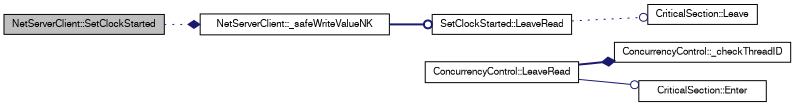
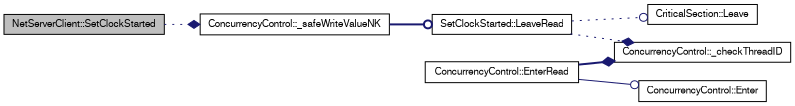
node "NetServerClient::_safeWriteValueNK": label "NetServerClient::_safeWriteValueNK" -> "ConcurrencyControl::_safeWriteValueNK"
edge "SetClockStarted::LeaveRead" -> "ConcurrencyControl::_checkThreadID": added
node "ConcurrencyControl::LeaveRead": label "ConcurrencyControl::LeaveRead" -> "ConcurrencyControl::EnterRead"
node "CriticalSection::Enter": label "CriticalSection::Enter" -> "ConcurrencyControl::Enter"
